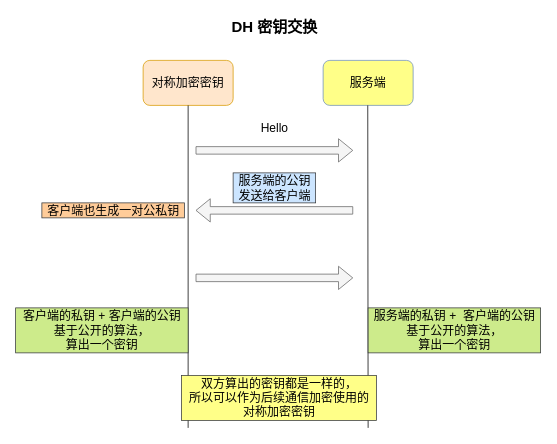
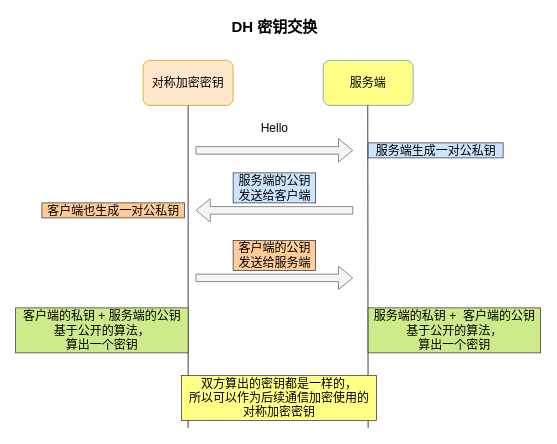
node "服务端生成一对公私钥": added
node "客户端的公钥 发送给服务端": added
node "客户端的私钥 + 客户端的公钥 基于公开的算法， 算出一个密钥": label "客户端的私钥 + 客户端的公钥 基于公开的算法， 算出一个密钥" -> "客户端的私钥 + 服务端的公钥 基于公开的算法， 算出一个密钥"
